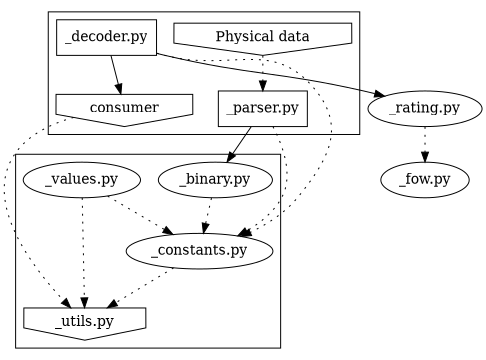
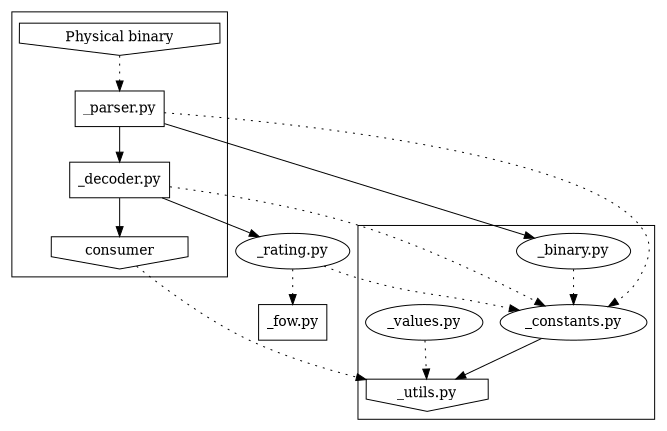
node "Physical data": label "Physical data" -> "Physical binary"
edge "_parser.py" -> "_decoder.py": added
node "_fow.py": shape ellipse -> box
edge "_values.py" -> "_constants.py": now "_rating.py" -> "_constants.py"
edge "_constants.py" -> "_utils.py": style dotted -> solid
